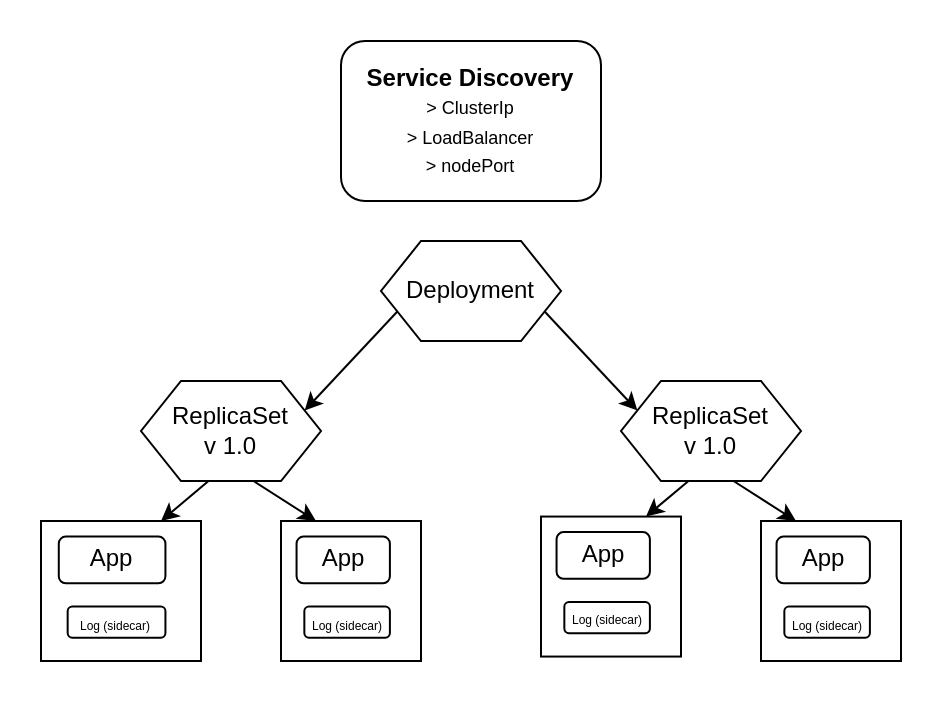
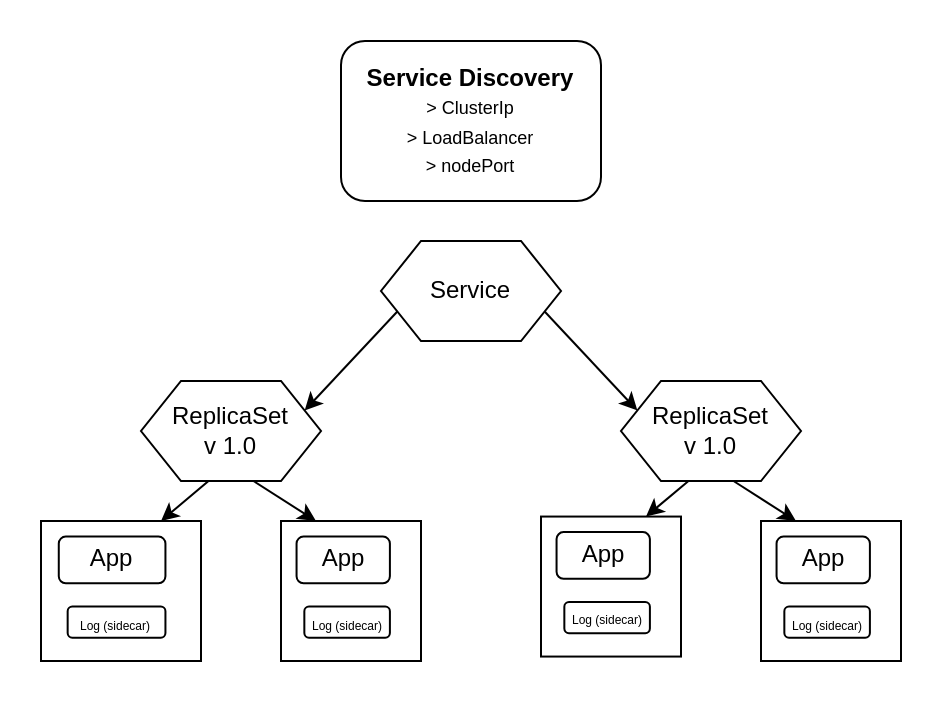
node "Deployment": label "Deployment" -> "Service"
